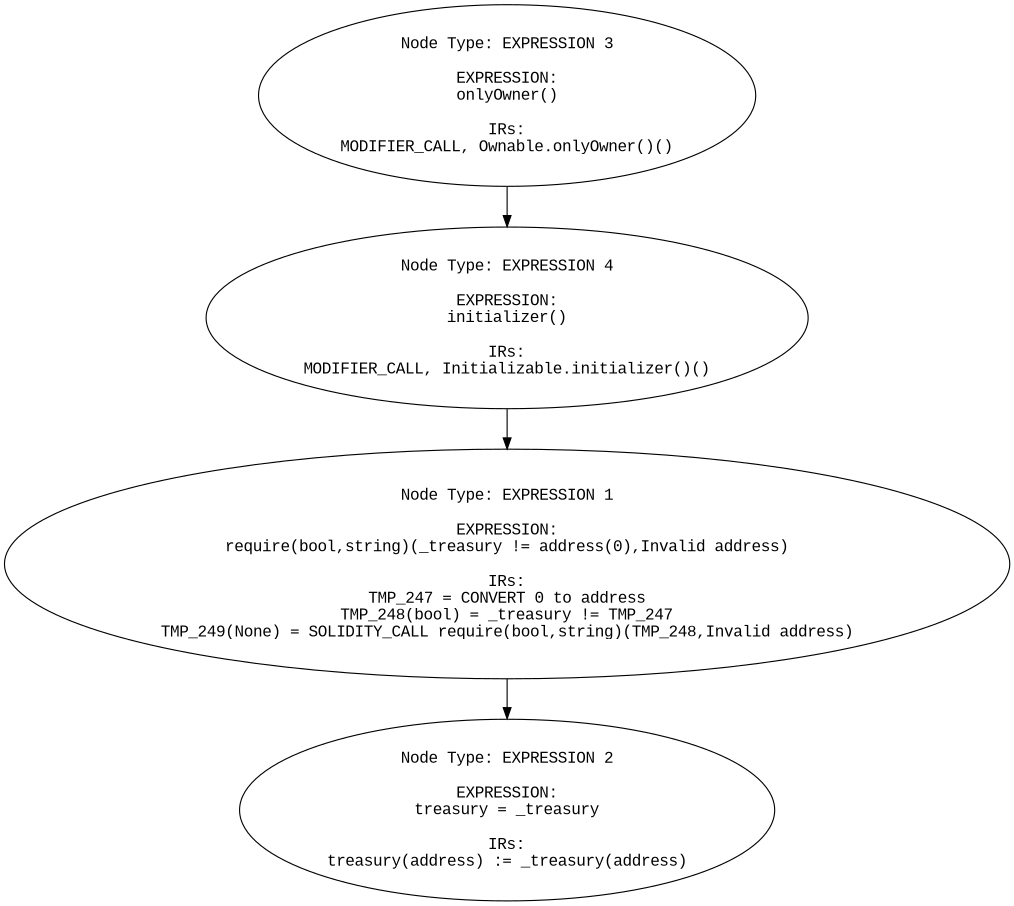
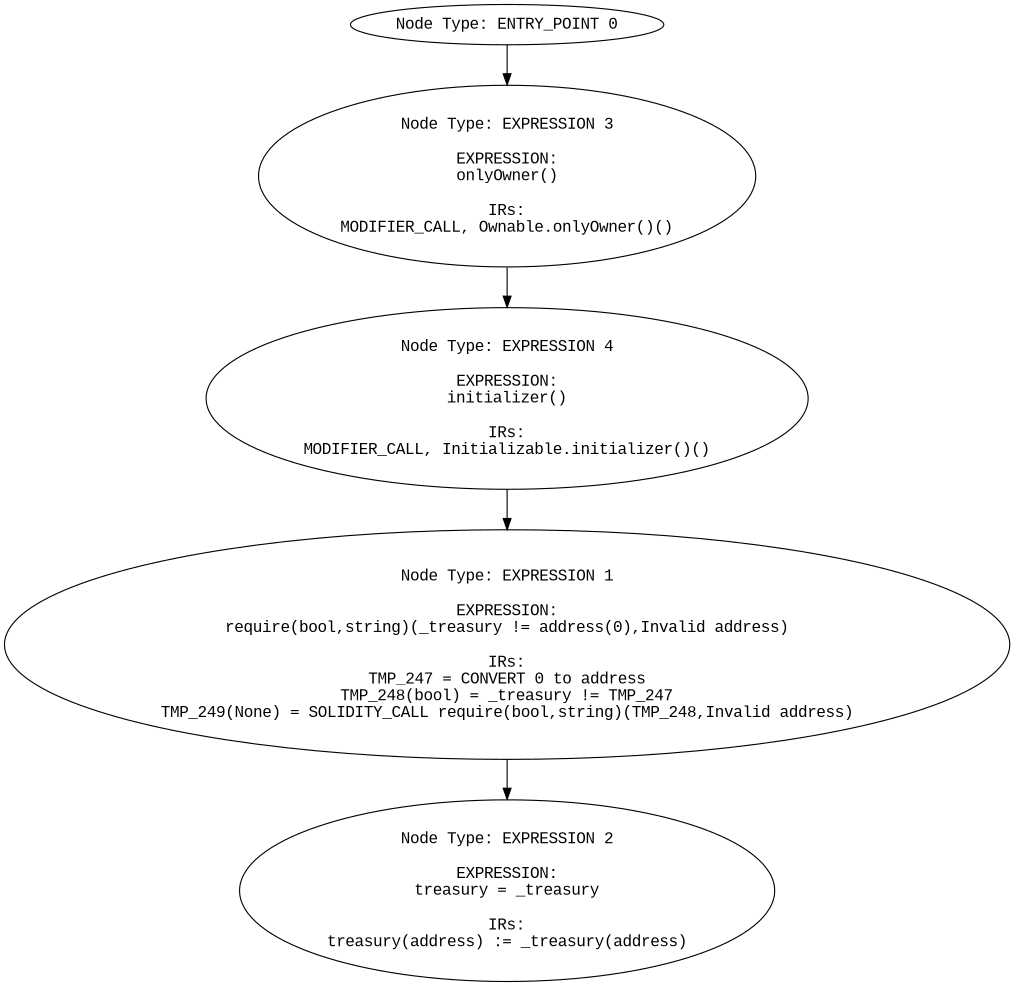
node "Node Type: ENTRY_POINT 0": added
